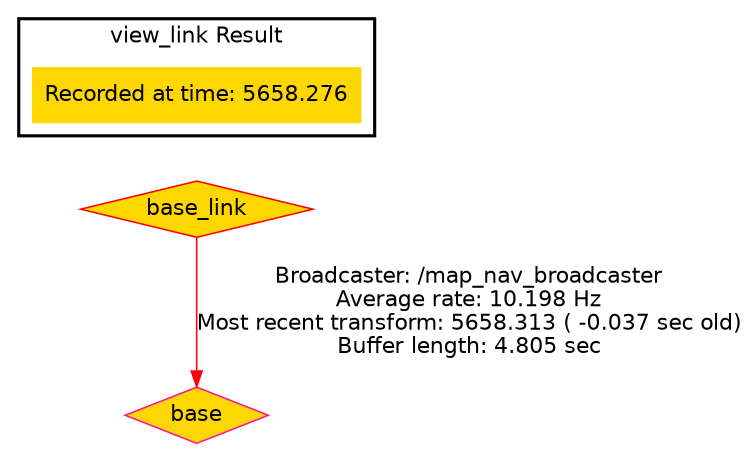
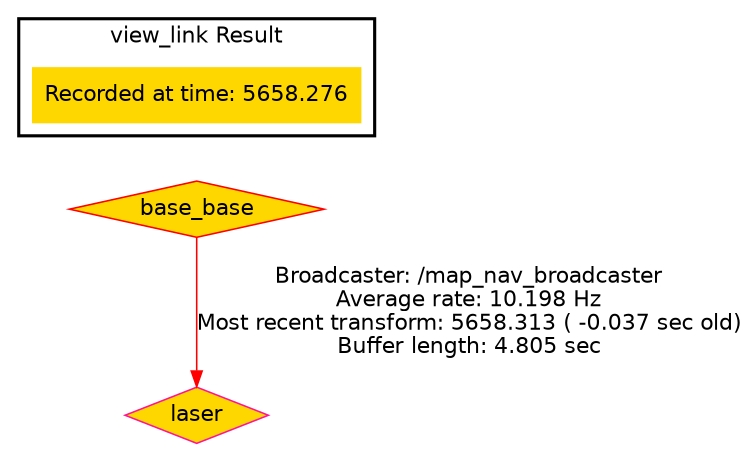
node "base_link": label "base_link" -> "base_base"
node "base": label "base" -> "laser"
